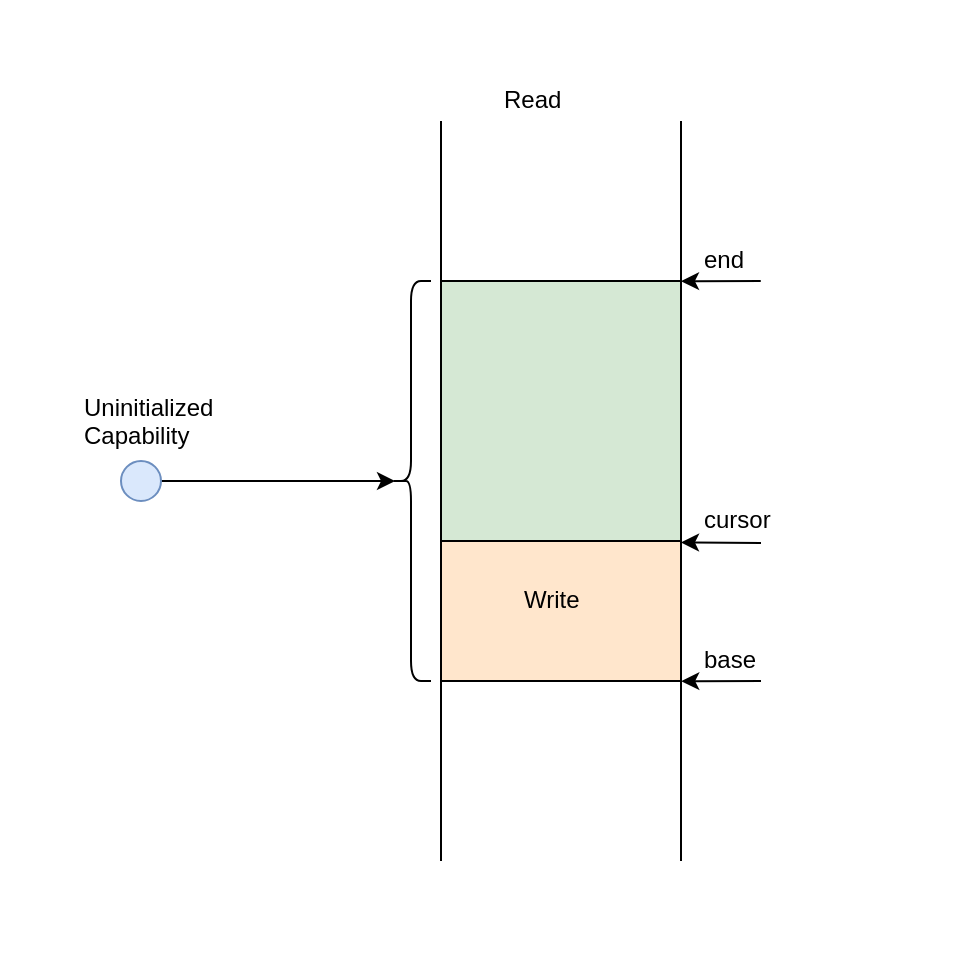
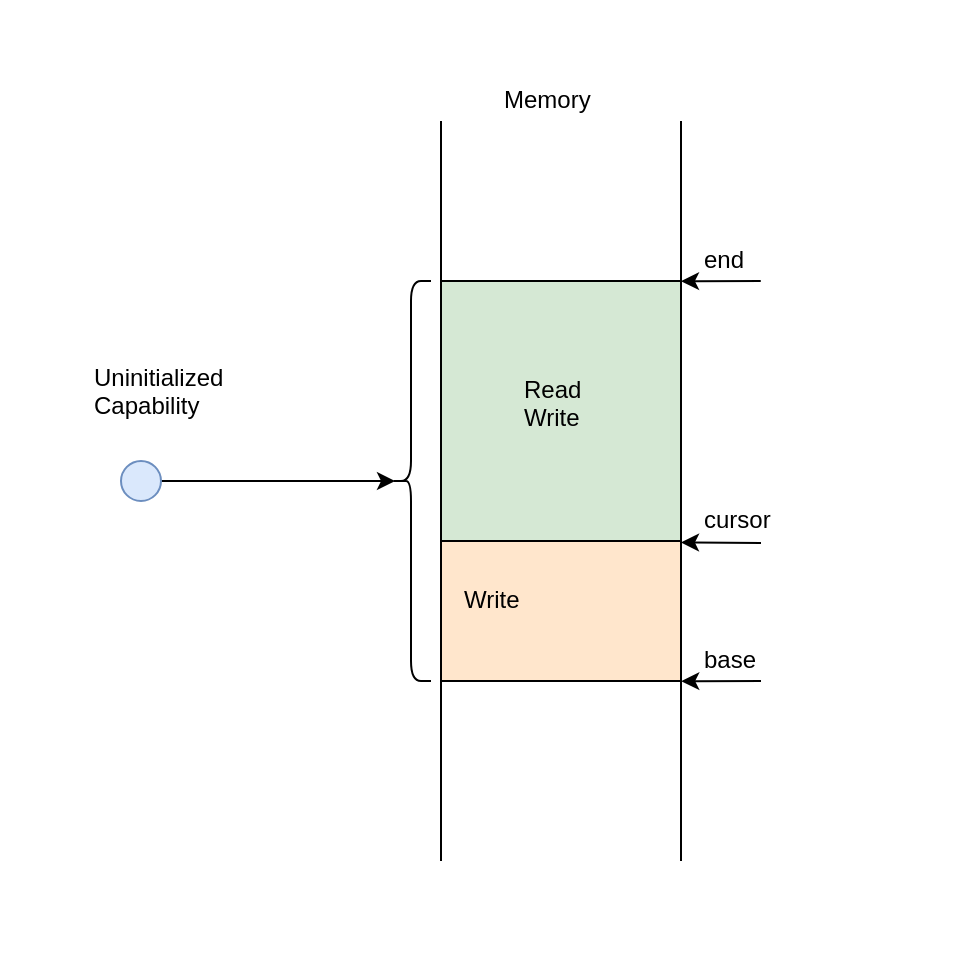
node "Read": label "Read" -> "Memory"
node "Read Write": added
node "Uninitialized Capability": moved (161, 419) -> (171, 389)
node "Write": moved (561, 601) -> (501, 601)
